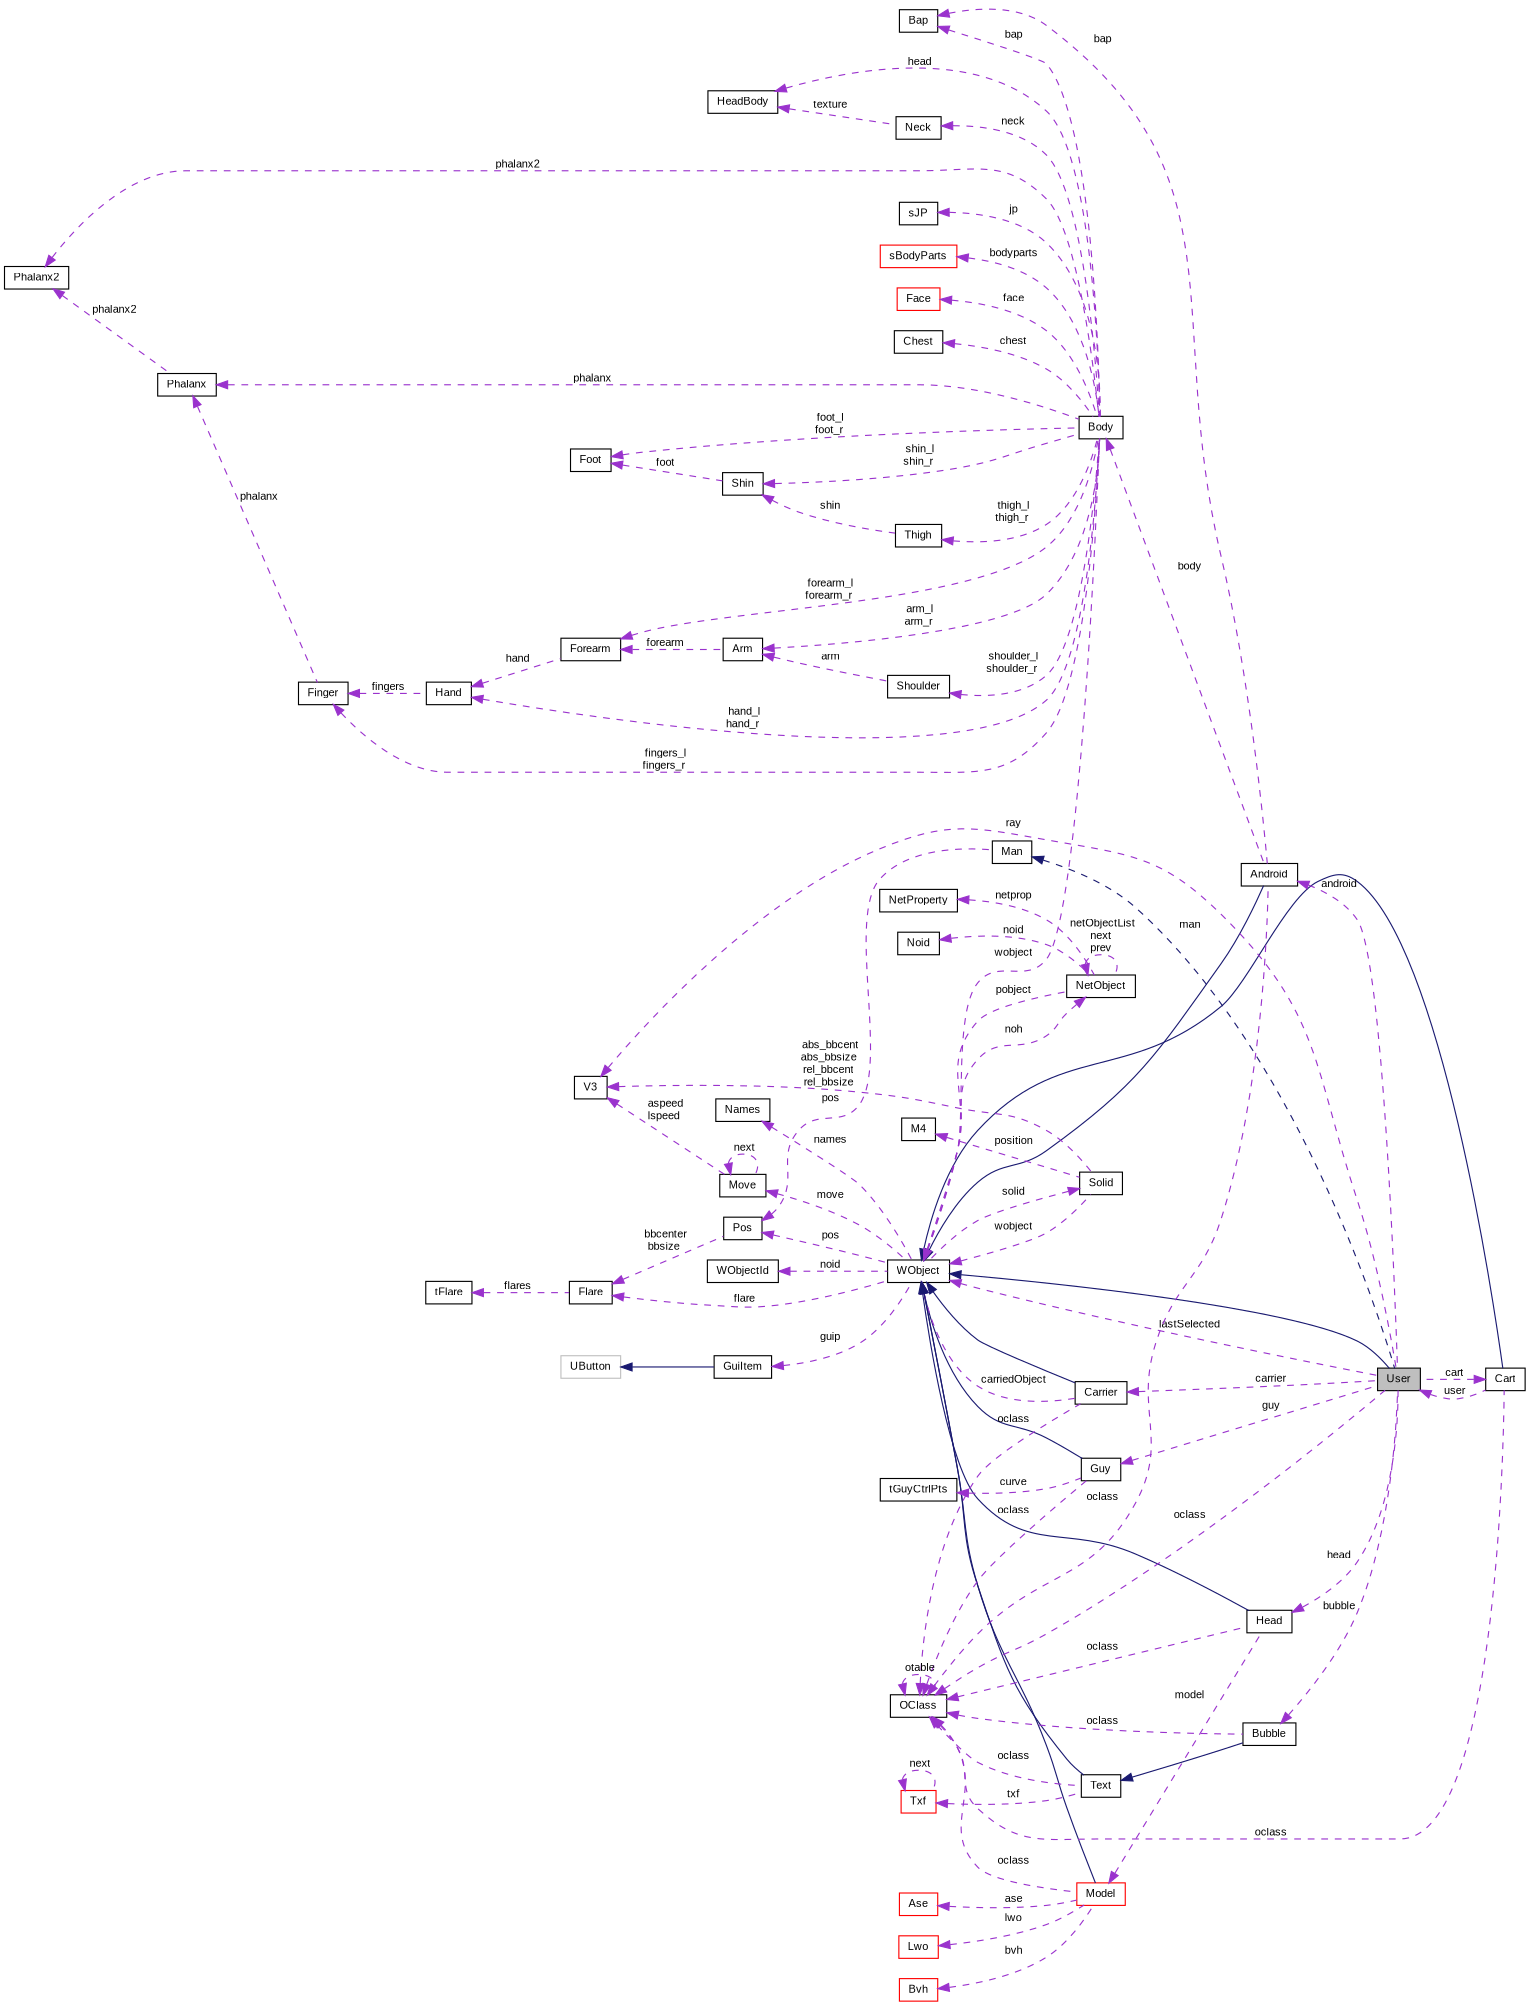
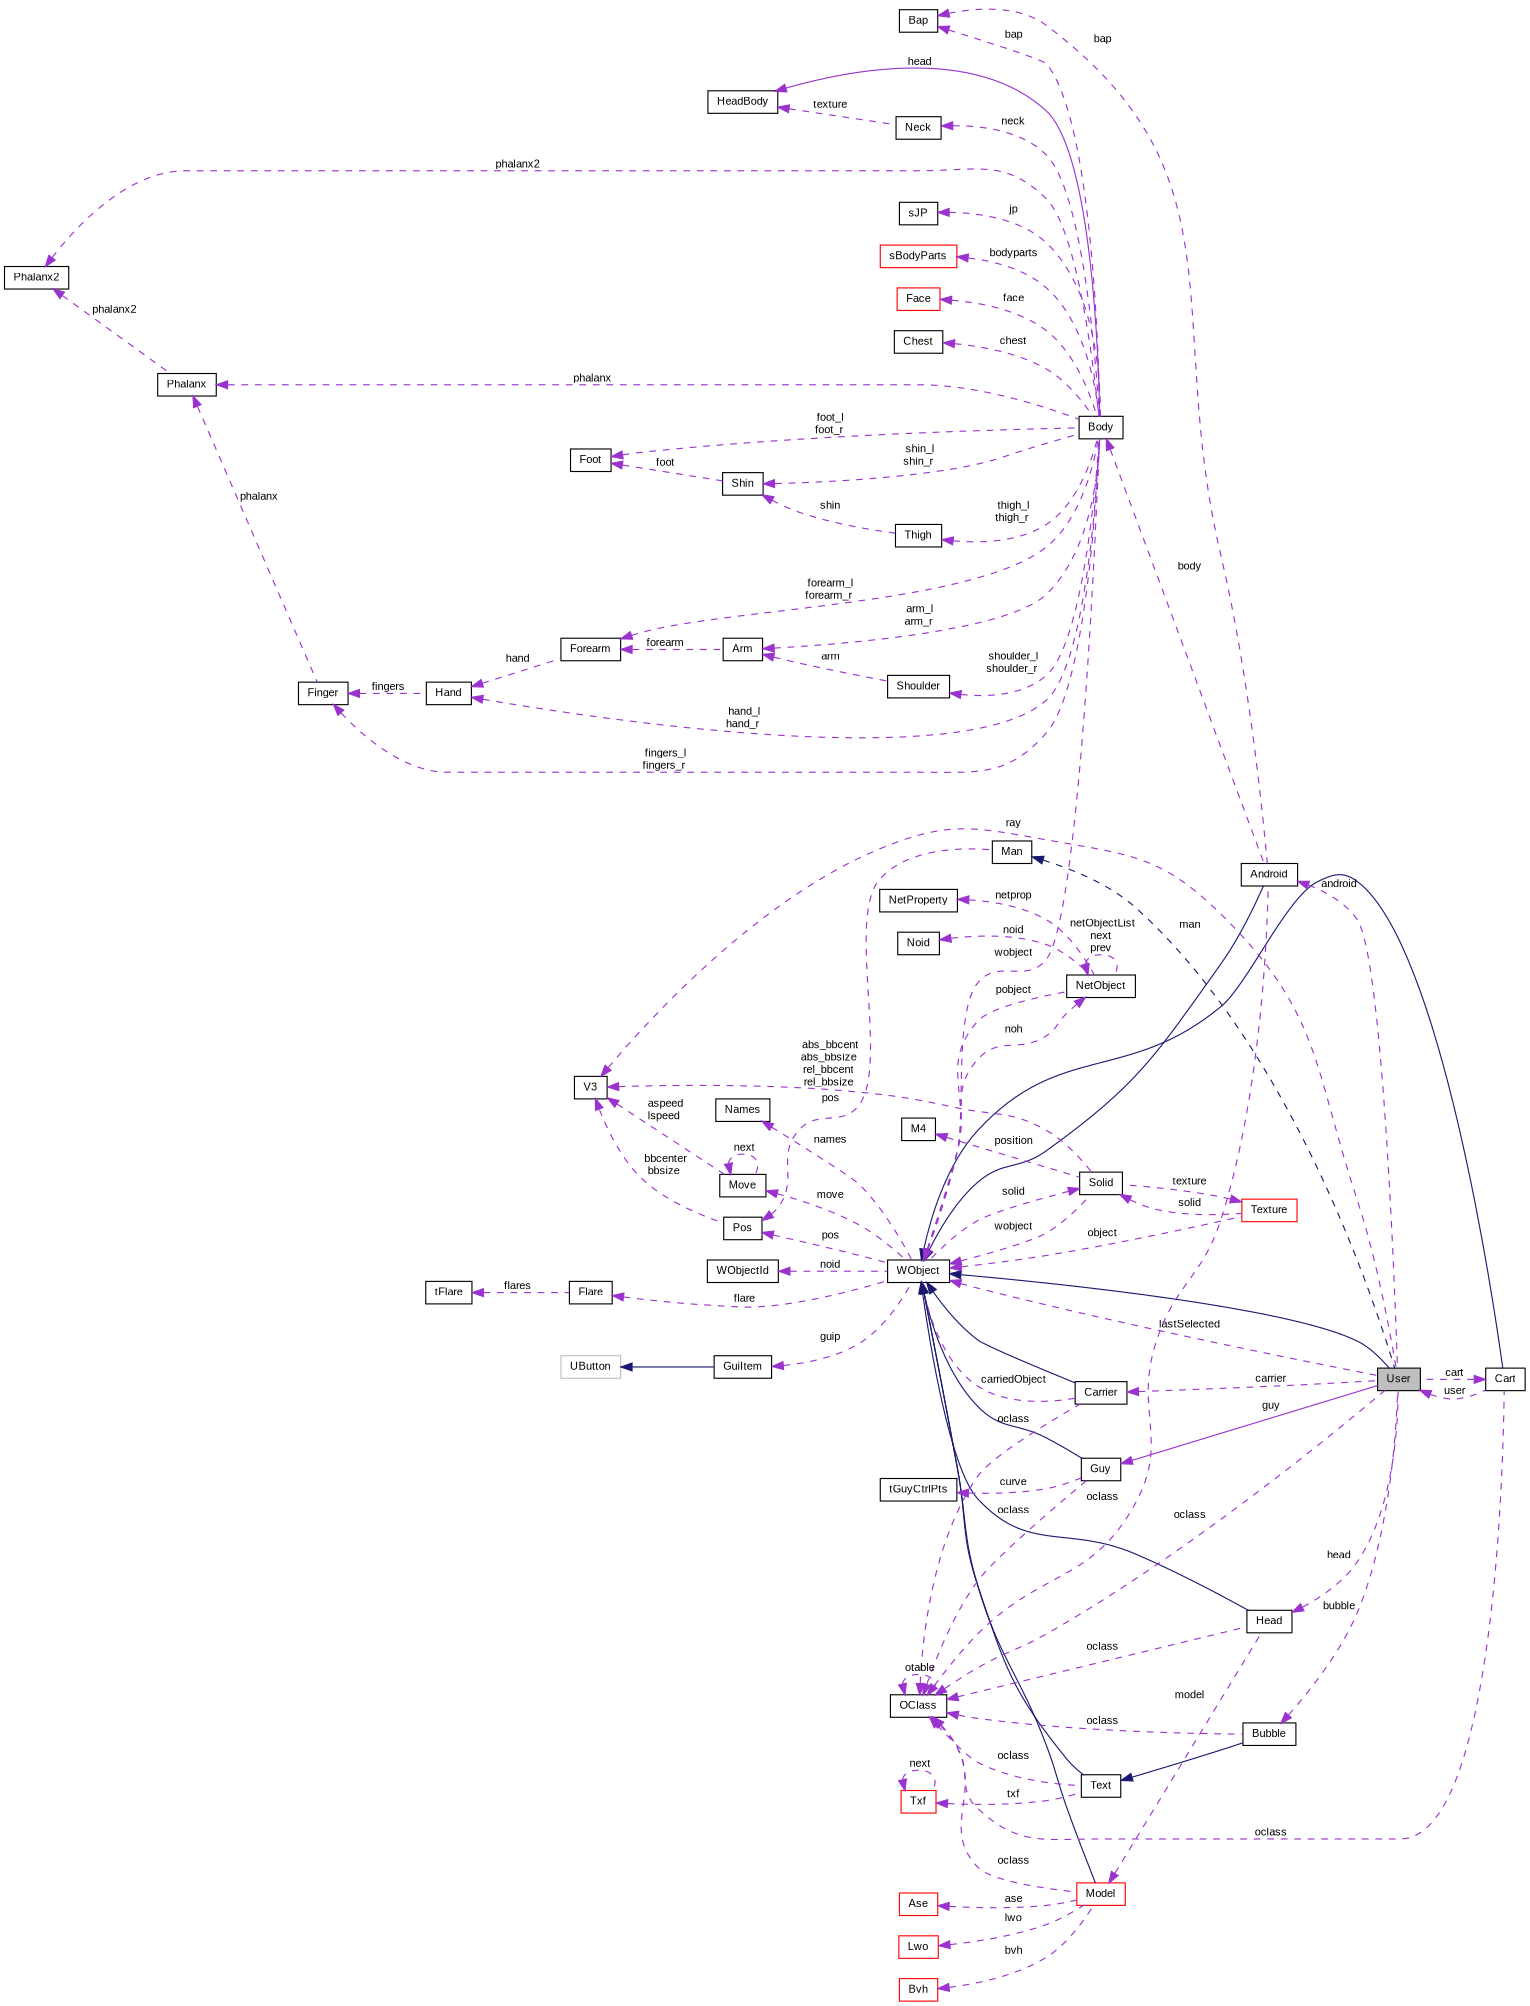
edge "Body" -> "HeadBody": style dashed -> solid
node "Texture": added
edge "Pos" -> "Flare": now "Pos" -> "V3"
edge "User" -> "Guy": style dashed -> solid
